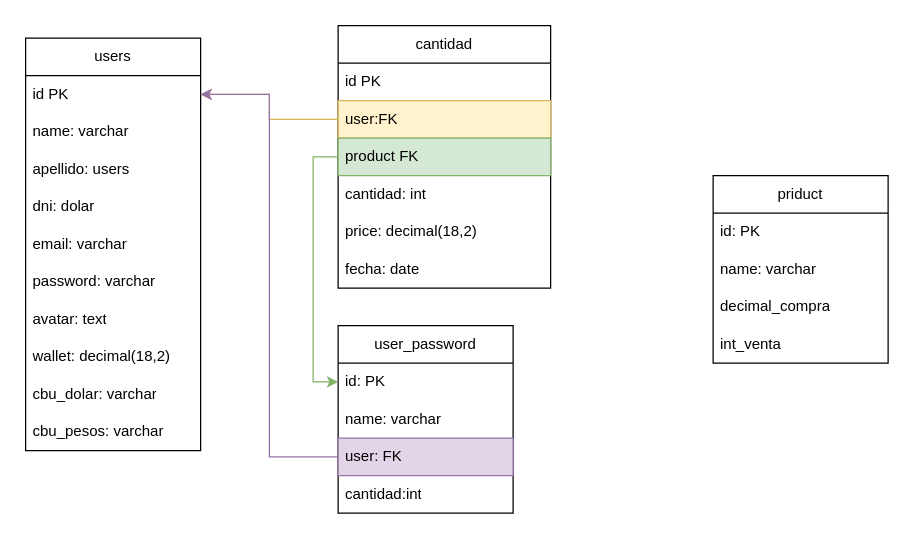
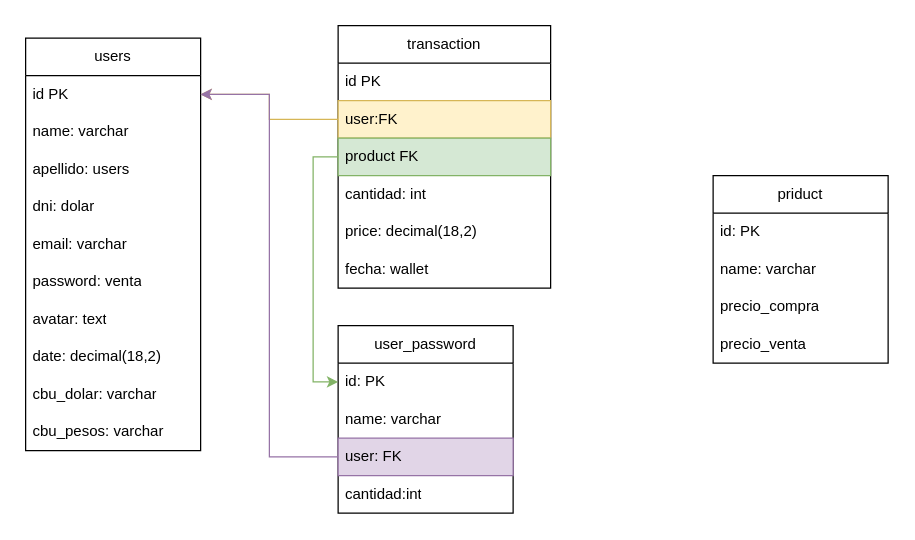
node "cantidad": label "cantidad" -> "transaction"
node "fecha: date": label "fecha: date" -> "fecha: wallet"
node "password: varchar": label "password: varchar" -> "password: venta"
node "decimal_compra": label "decimal_compra" -> "precio_compra"
node "int_venta": label "int_venta" -> "precio_venta"
node "wallet: decimal(18,2)": label "wallet: decimal(18,2)" -> "date: decimal(18,2)"
